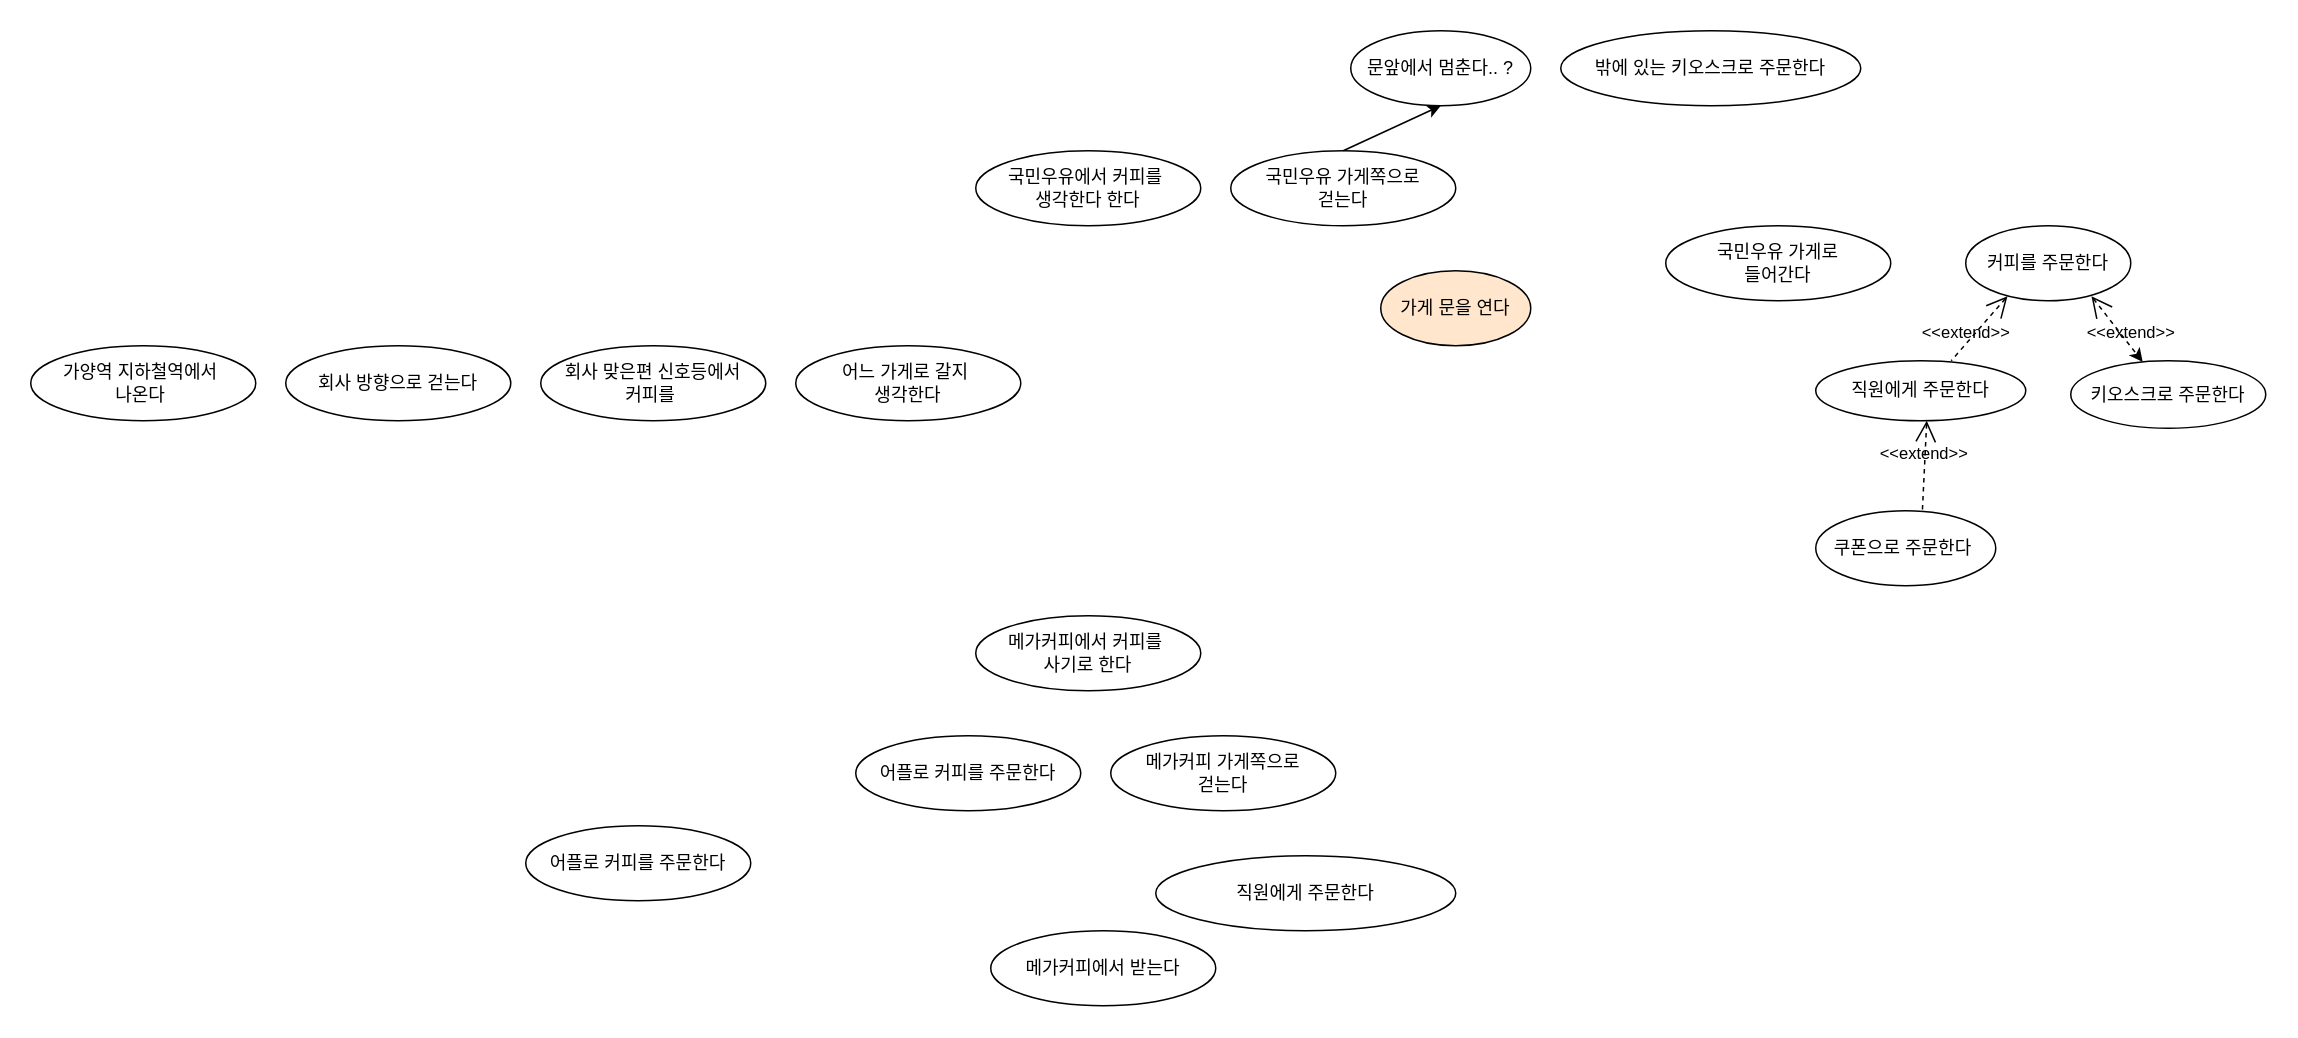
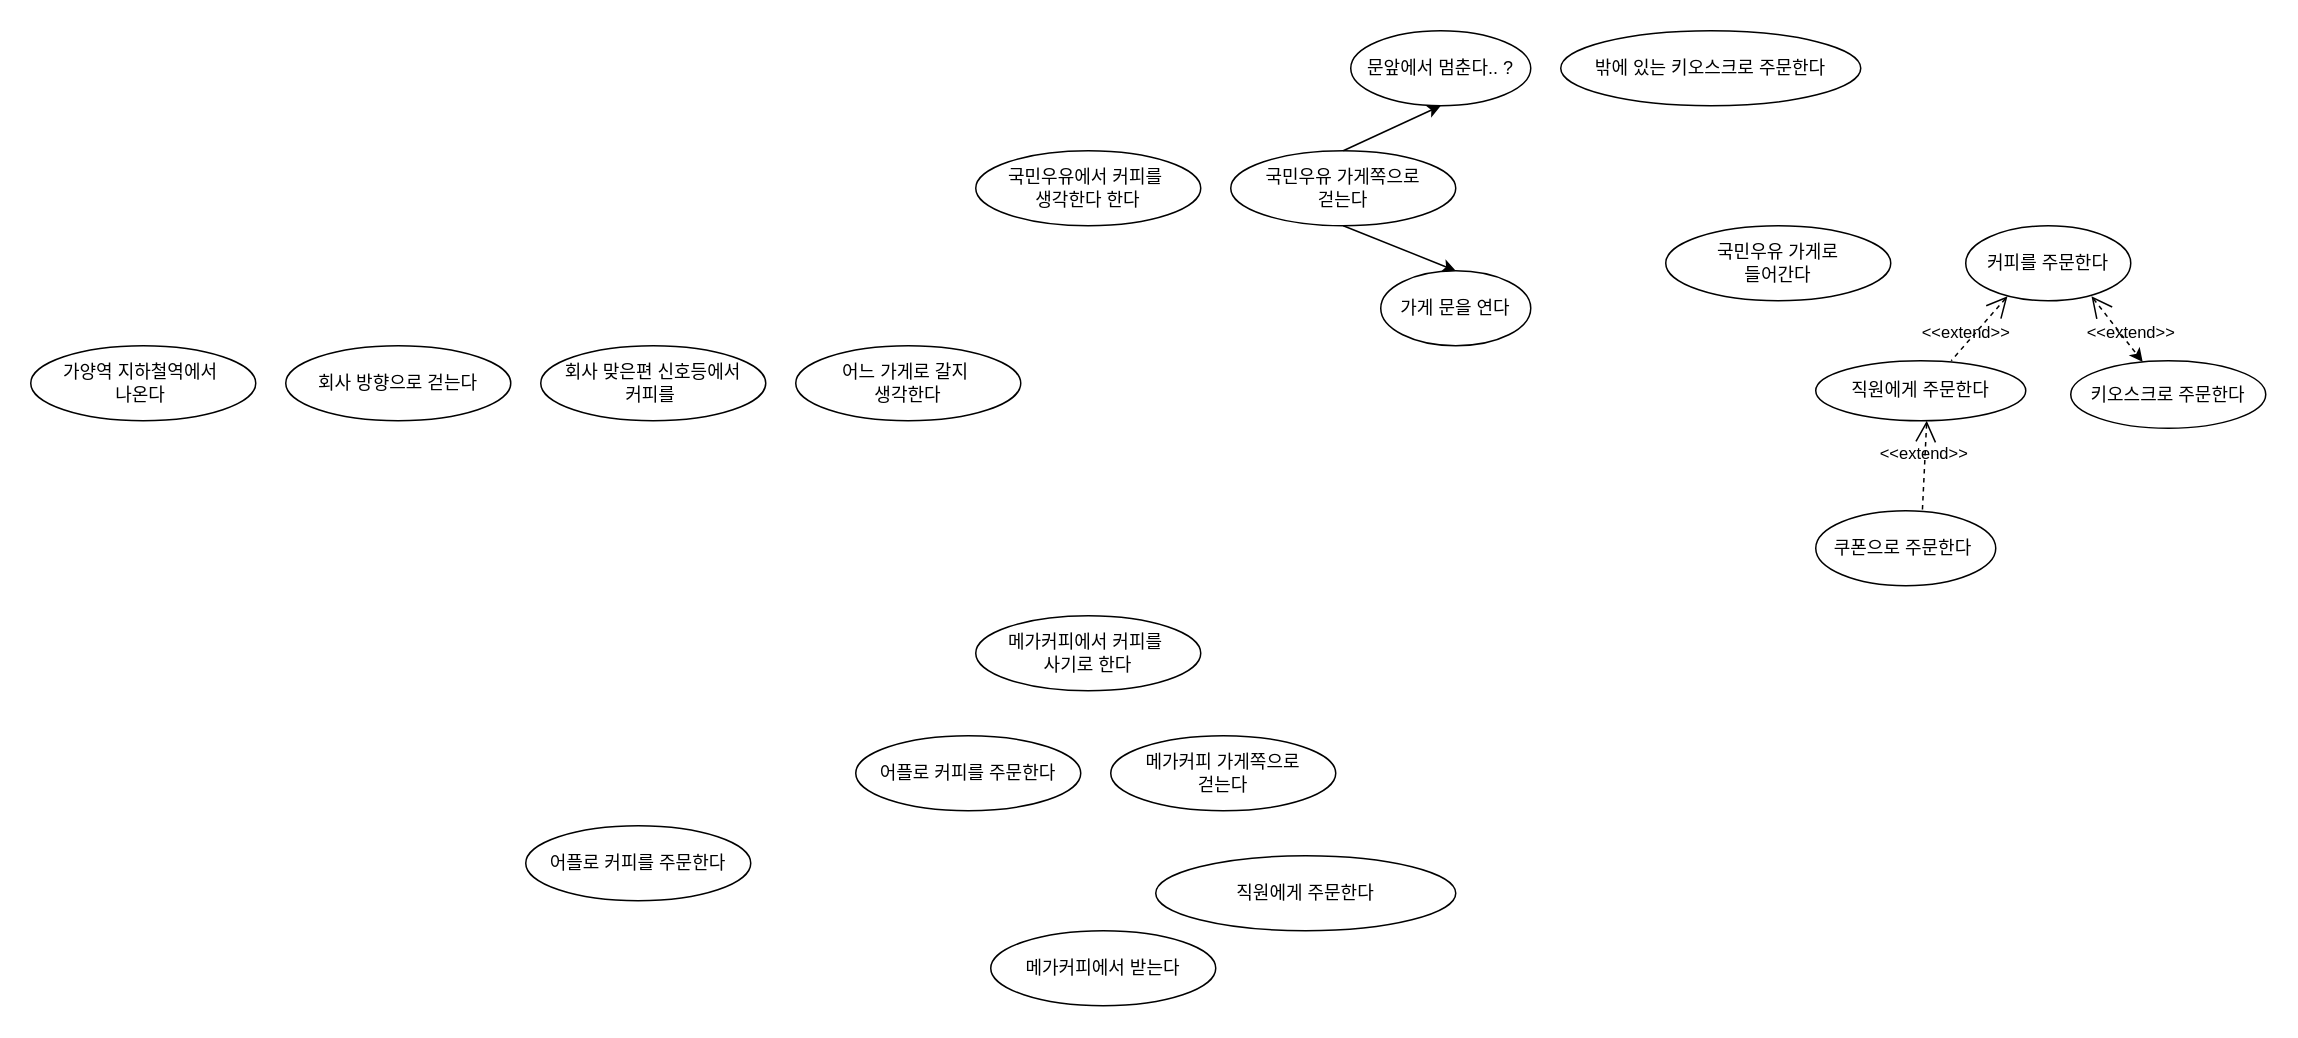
edge "국민우유 가게쪽으로 걷는다" -> "가게 문을 연다": added
node "가게 문을 연다": fillcolor #ffe6cc -> #ffffff
